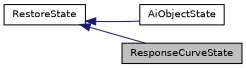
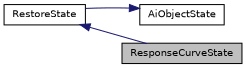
edge "AiObjectState" -> "RestoreState": reversed
